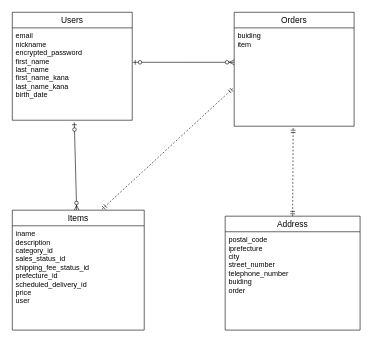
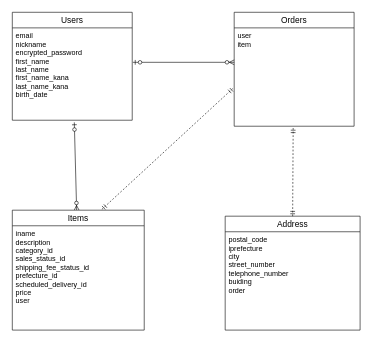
node "buiding item": label "buiding item" -> "user item"
